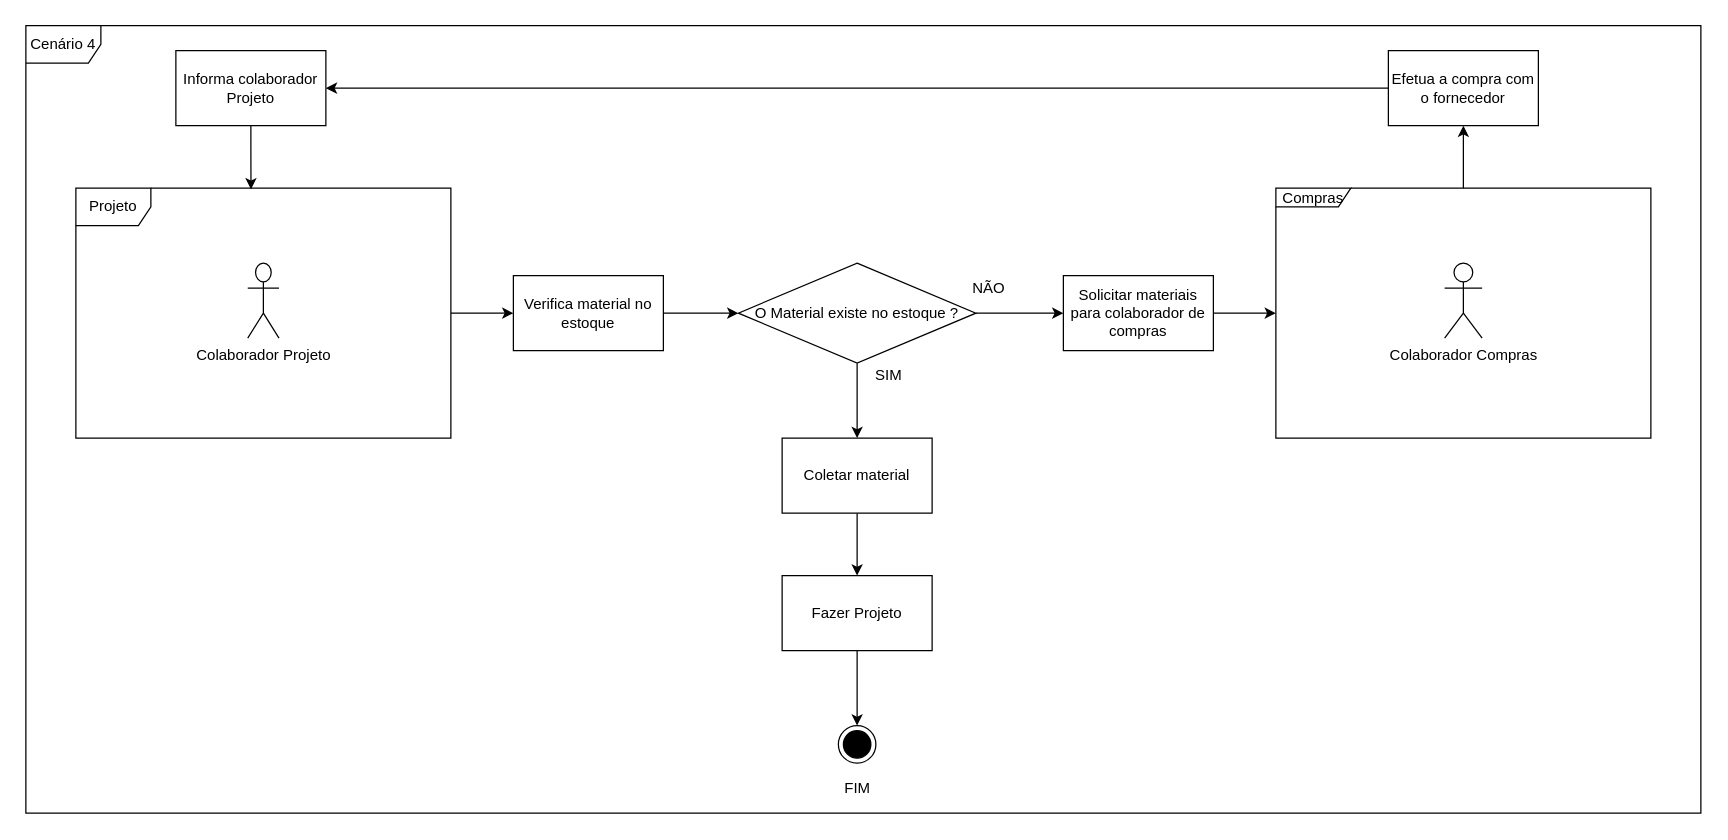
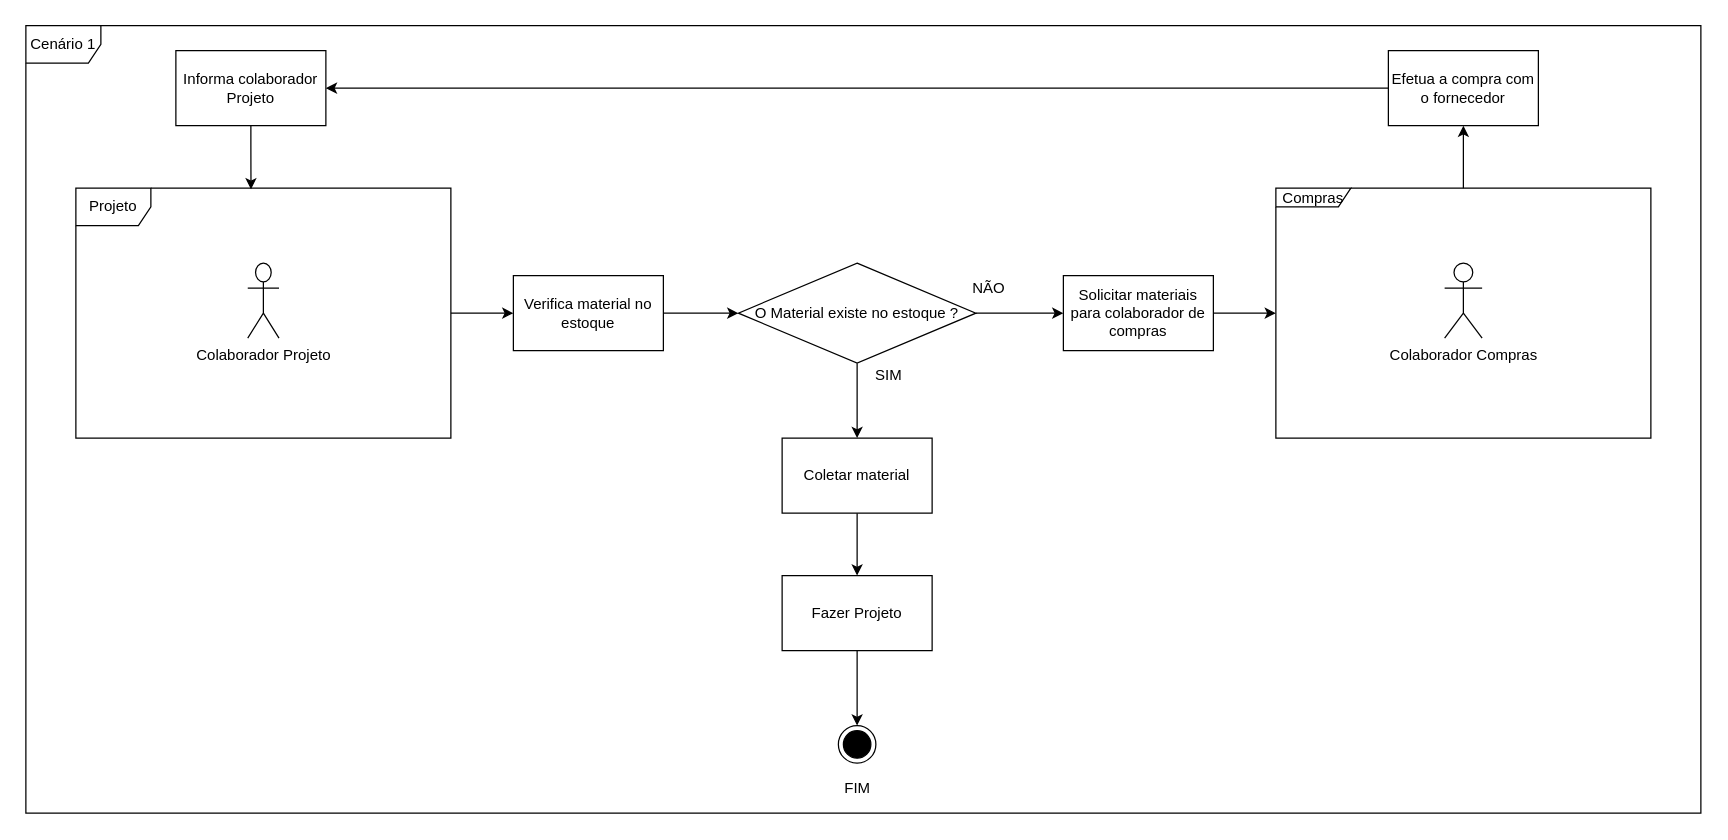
node "Cenário 4": label "Cenário 4" -> "Cenário 1"
